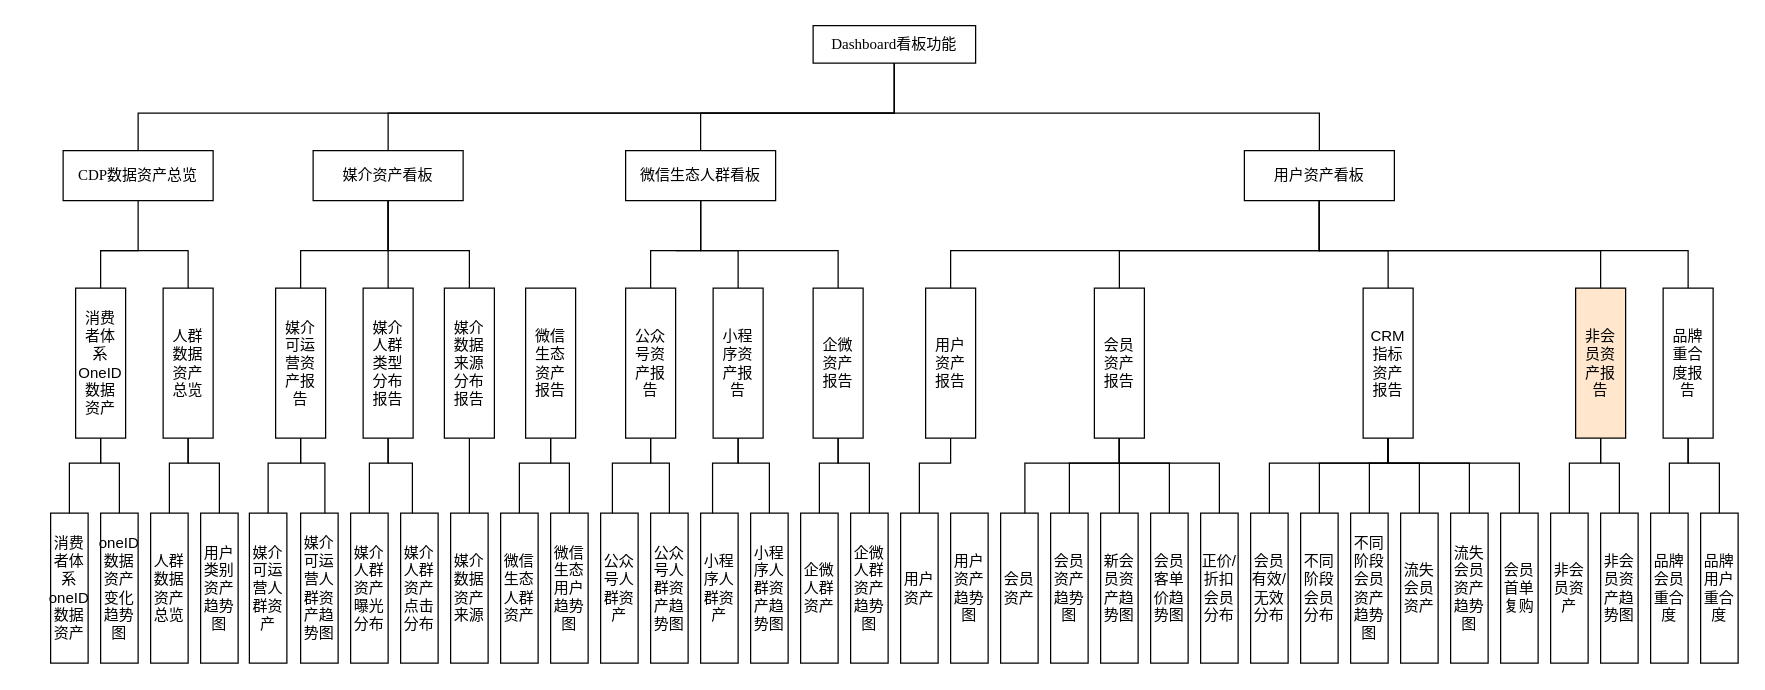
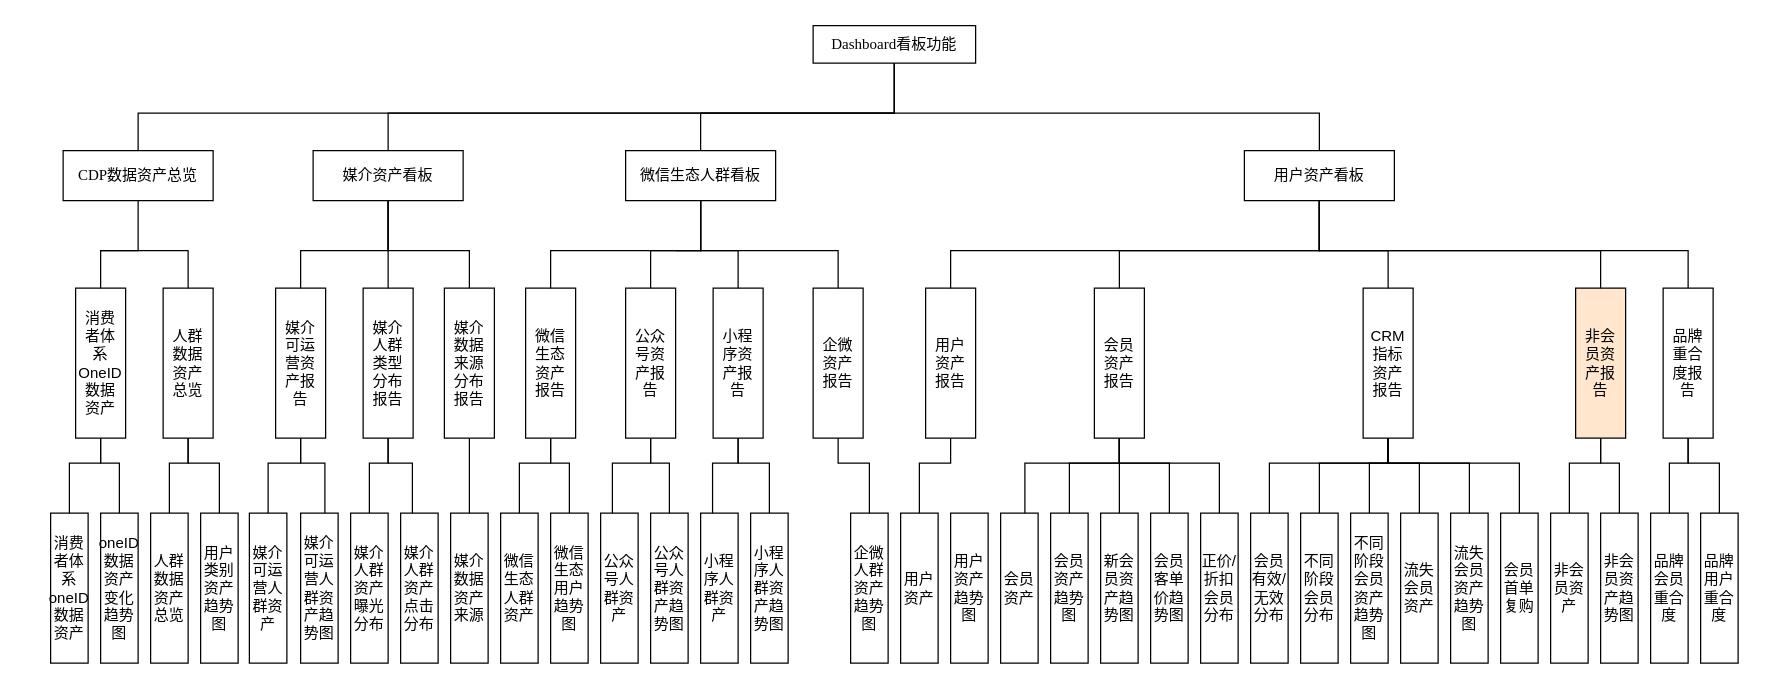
edge "微信生态人群看板" -- "微信 生态 资产 报告": added
edge "企微 资产 报告" -- "企微人群资产": removed
node "企微人群资产": removed
